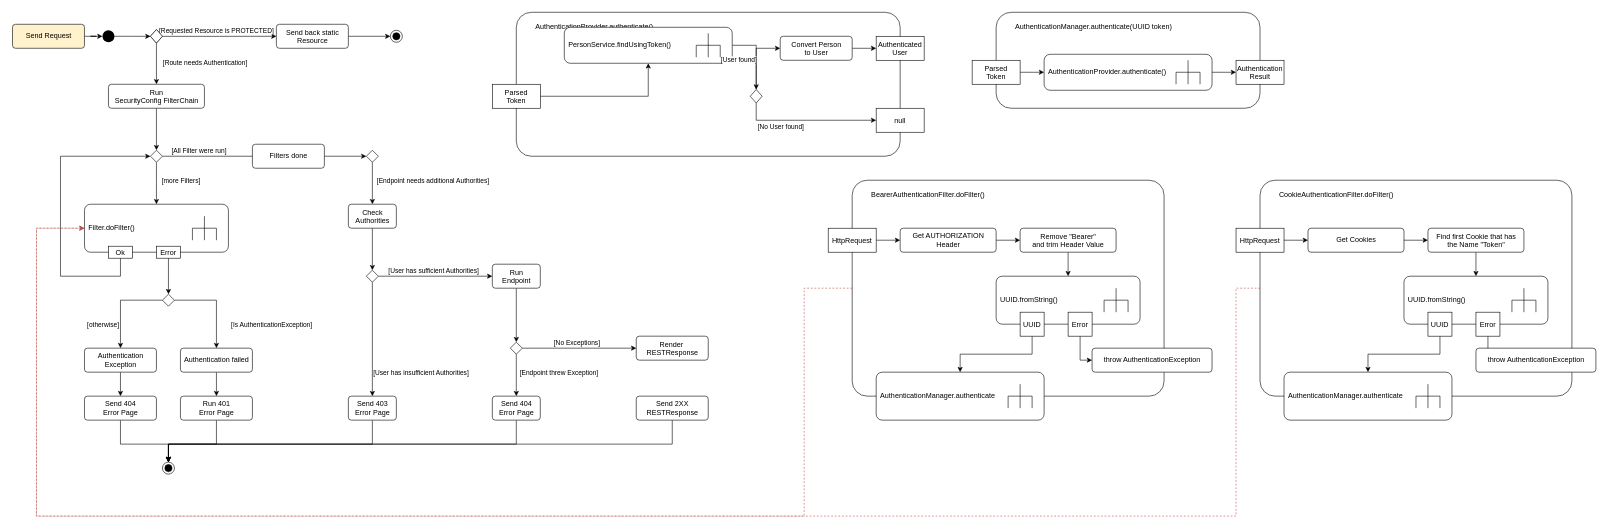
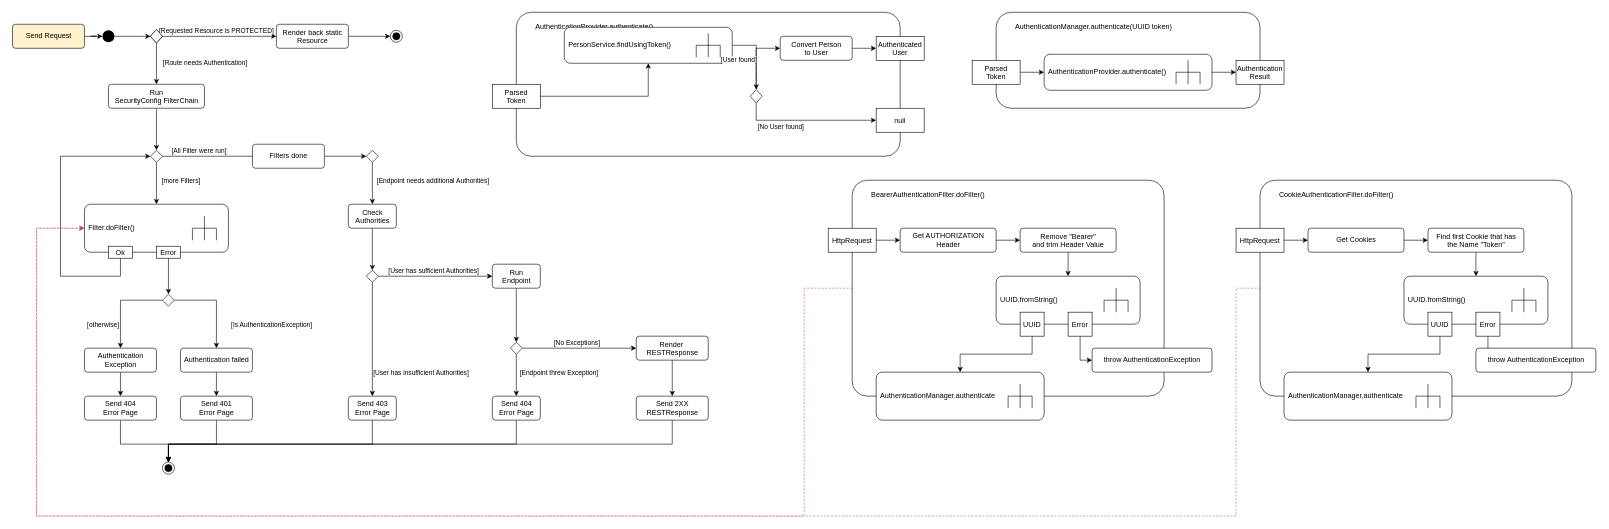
node "Send back static Resource": label "Send back static Resource" -> "Render back static Resource"
edge "Render RESTResponse" -> "Send 2XX RESTResponse": added
node "Run 401 Error Page": label "Run 401 Error Page" -> "Send 401 Error Page"
